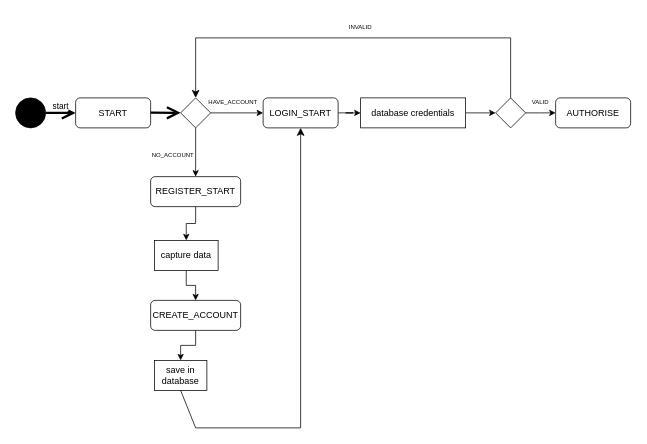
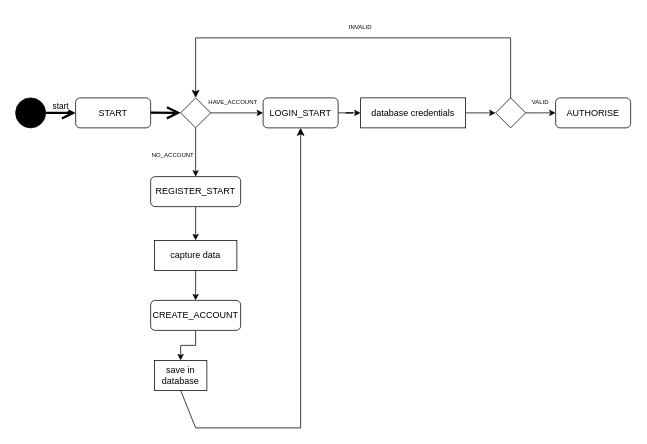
node "capture data": size 64x30 -> 83x30
